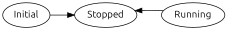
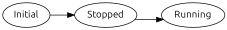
edge "Running" -> "Stopped": reversed
